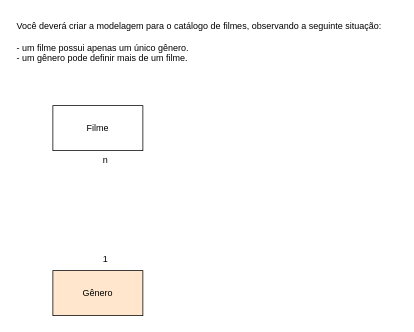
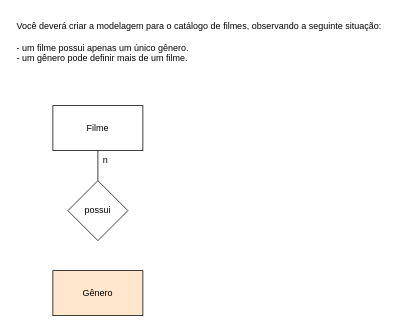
edge "Filme" -- "possui": added
node "possui": added
node "1": removed
